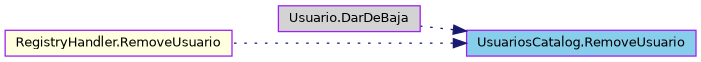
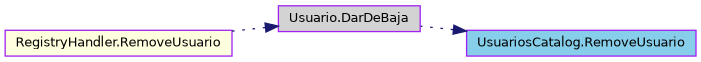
edge "RegistryHandler.RemoveUsuario" -> "UsuariosCatalog.RemoveUsuario": now "RegistryHandler.RemoveUsuario" -> "Usuario.DarDeBaja"
